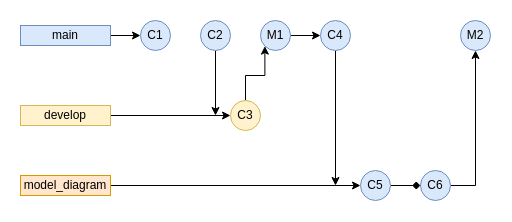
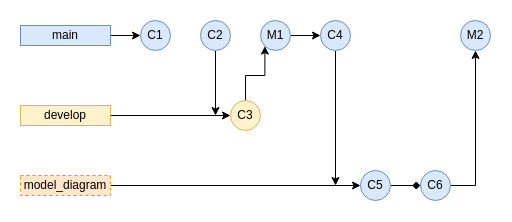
node "model_diagram": style solid -> dashed
